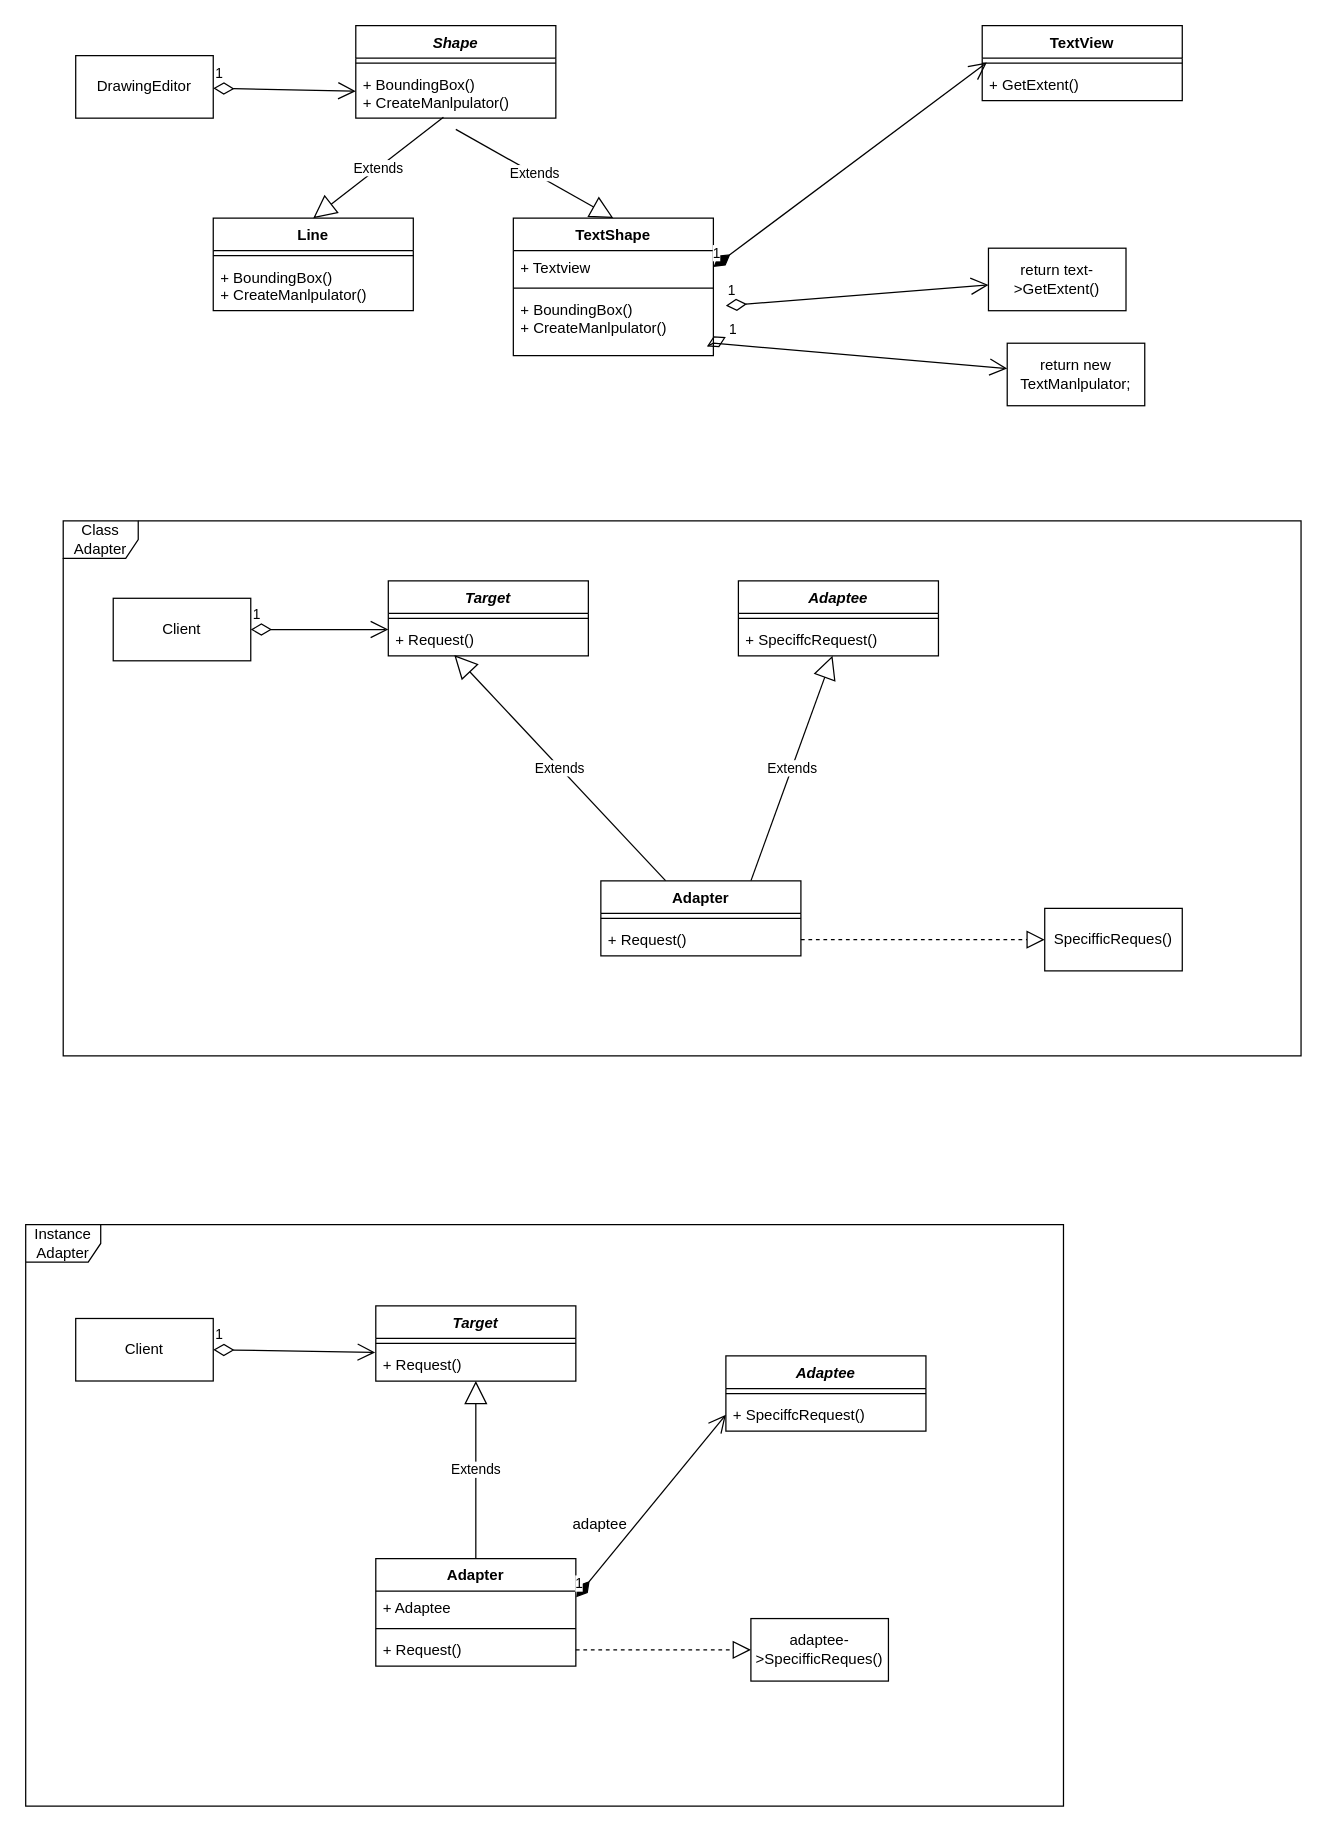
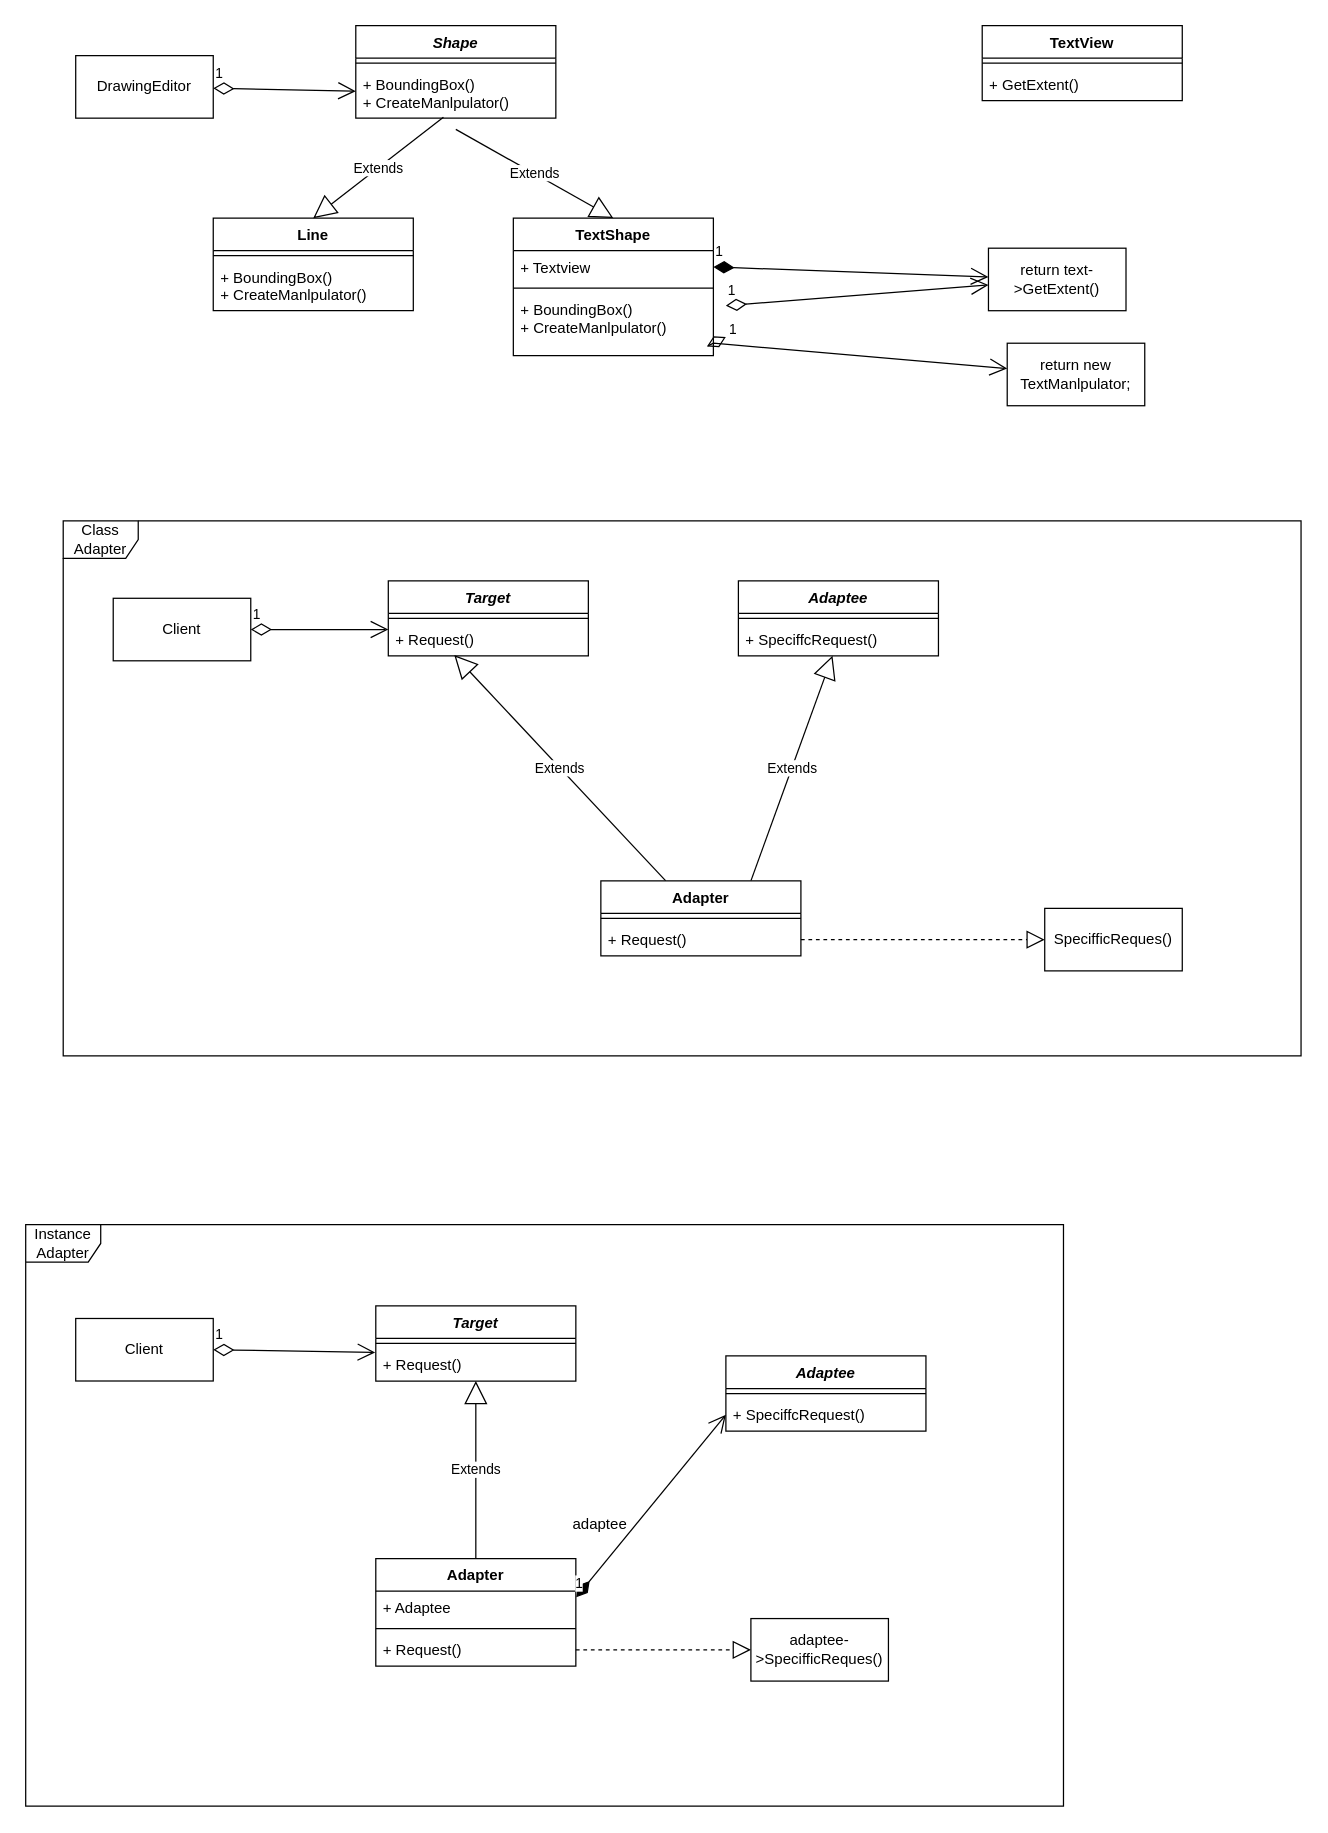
edge "+ GetExtent()" -- "+ Textview": now "return text->GetExtent()" -- "+ Textview"
